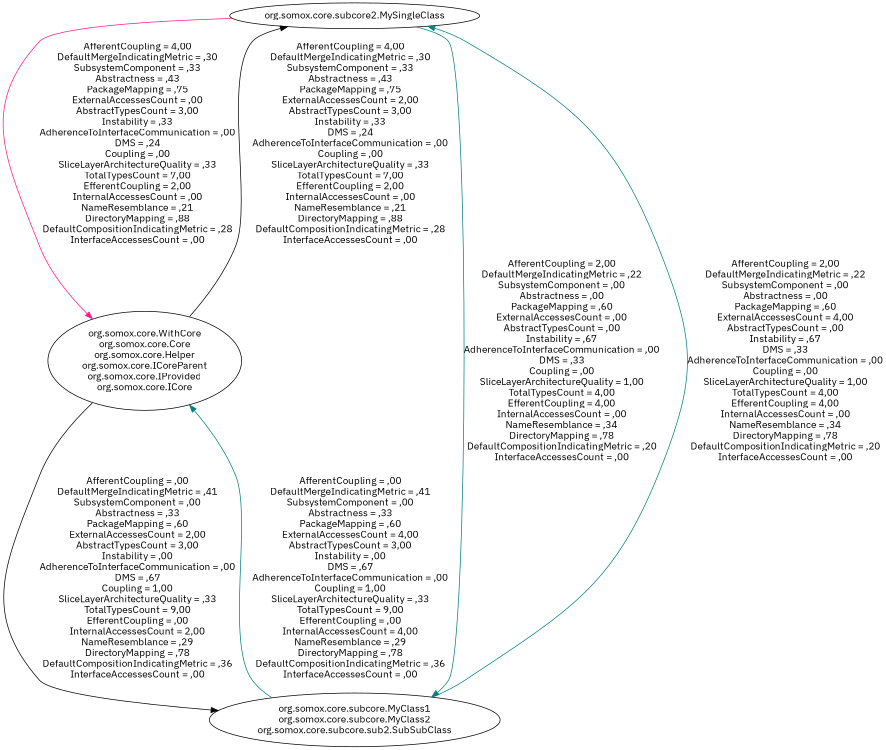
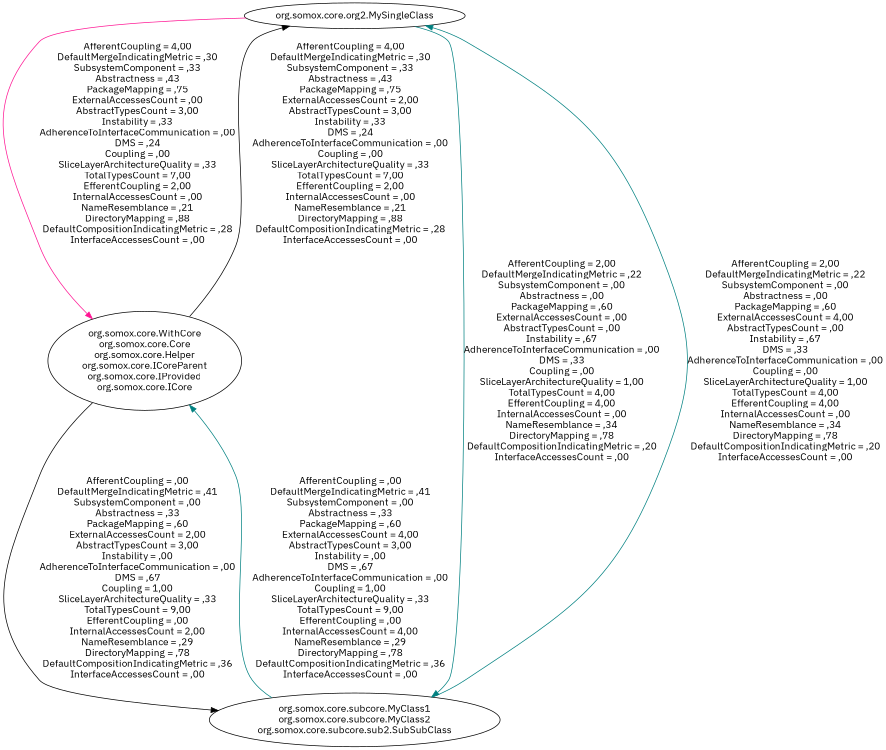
node "org.somox.core.subcore2.MySingleClass": label "org.somox.core.subcore2.MySingleClass" -> "org.somox.core.org2.MySingleClass"
